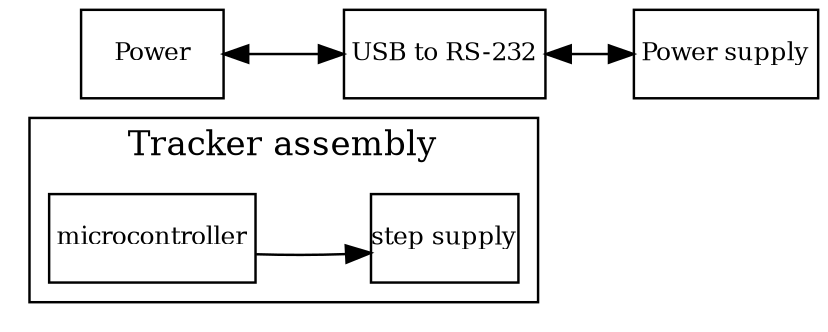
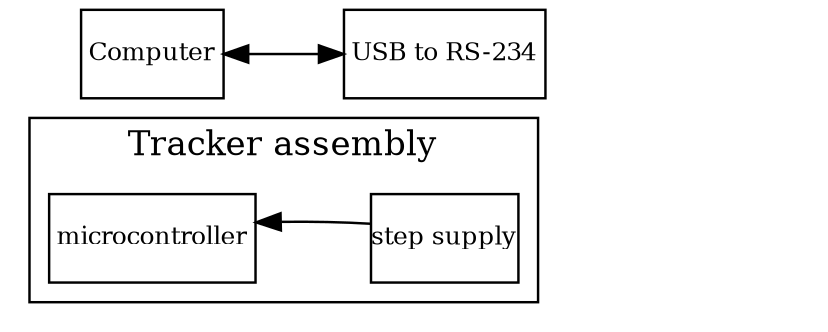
node "Power": label "Power" -> "Computer"
node "USB to RS-232": label "USB to RS-232" -> "USB to RS-234"
node "Power supply": removed
edge "microcontroller" -> "step supply": reversed
